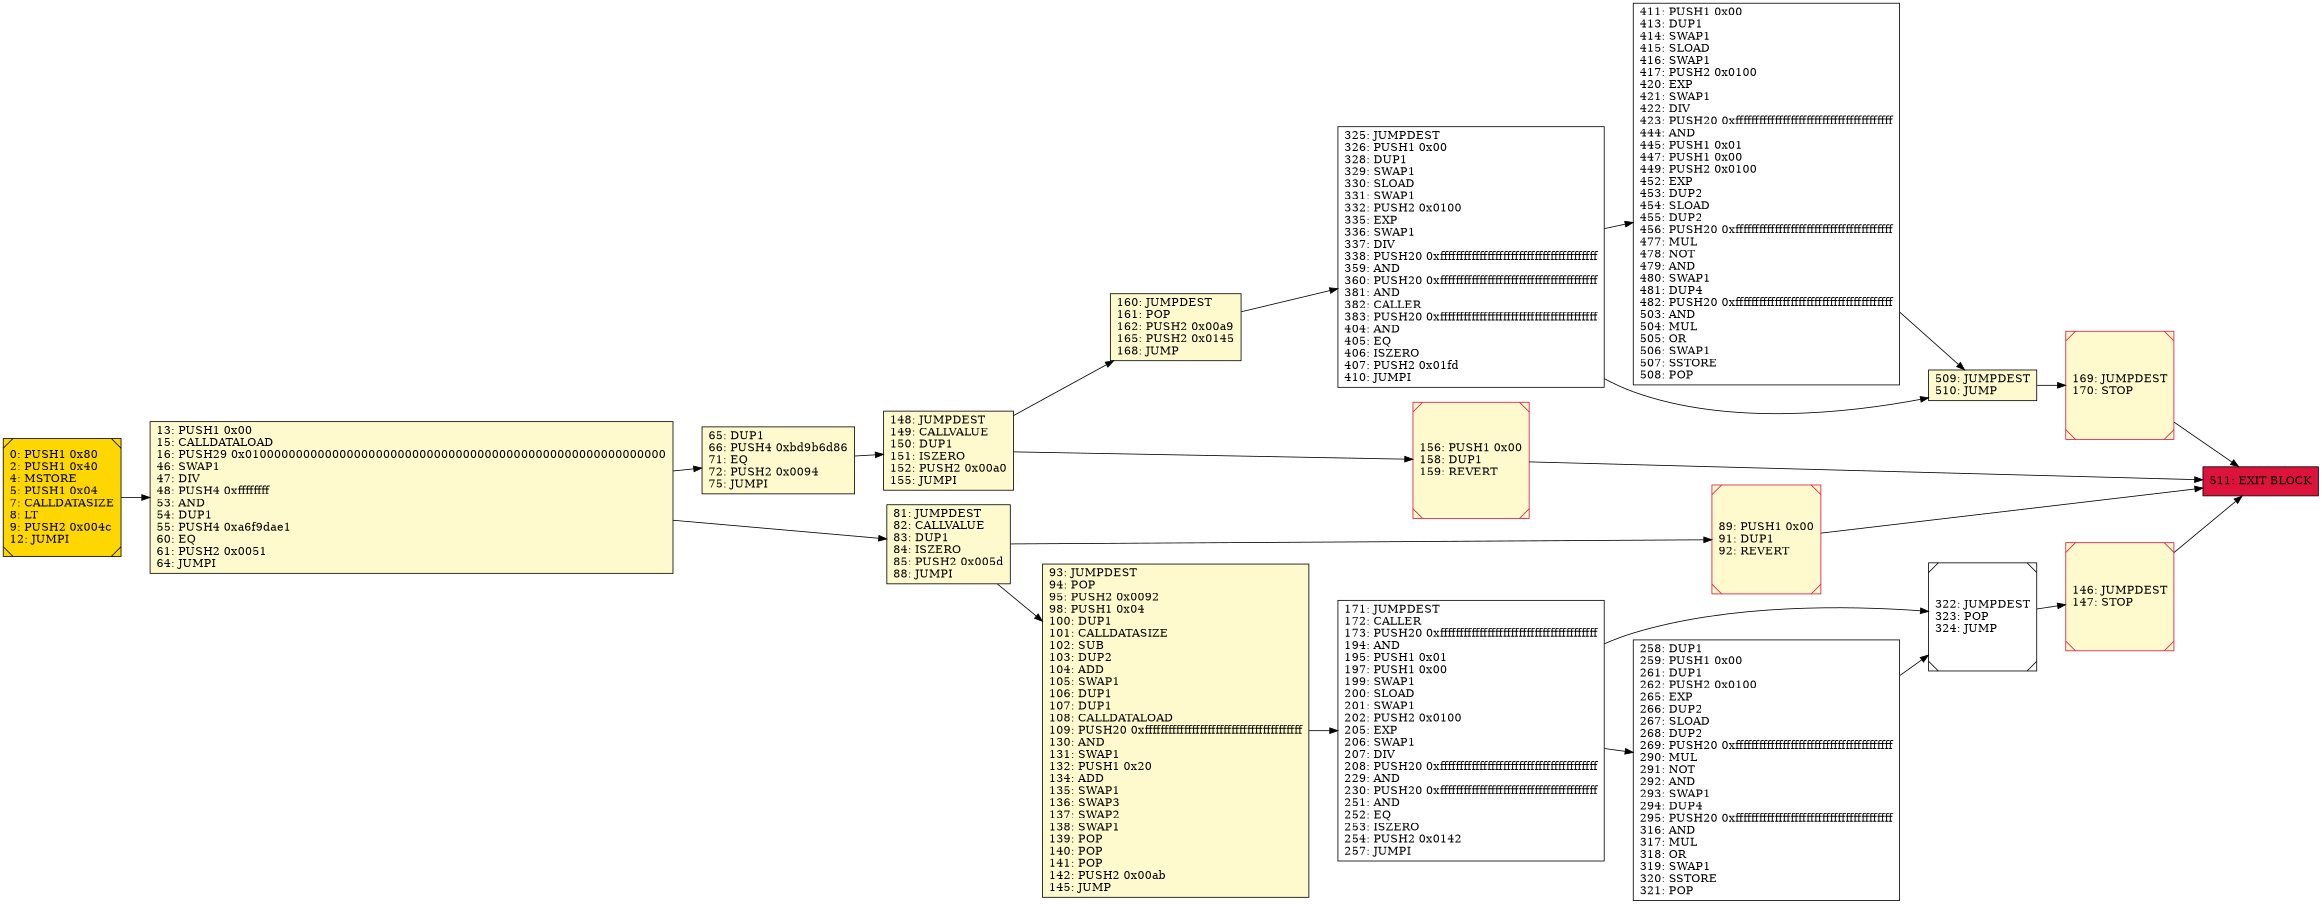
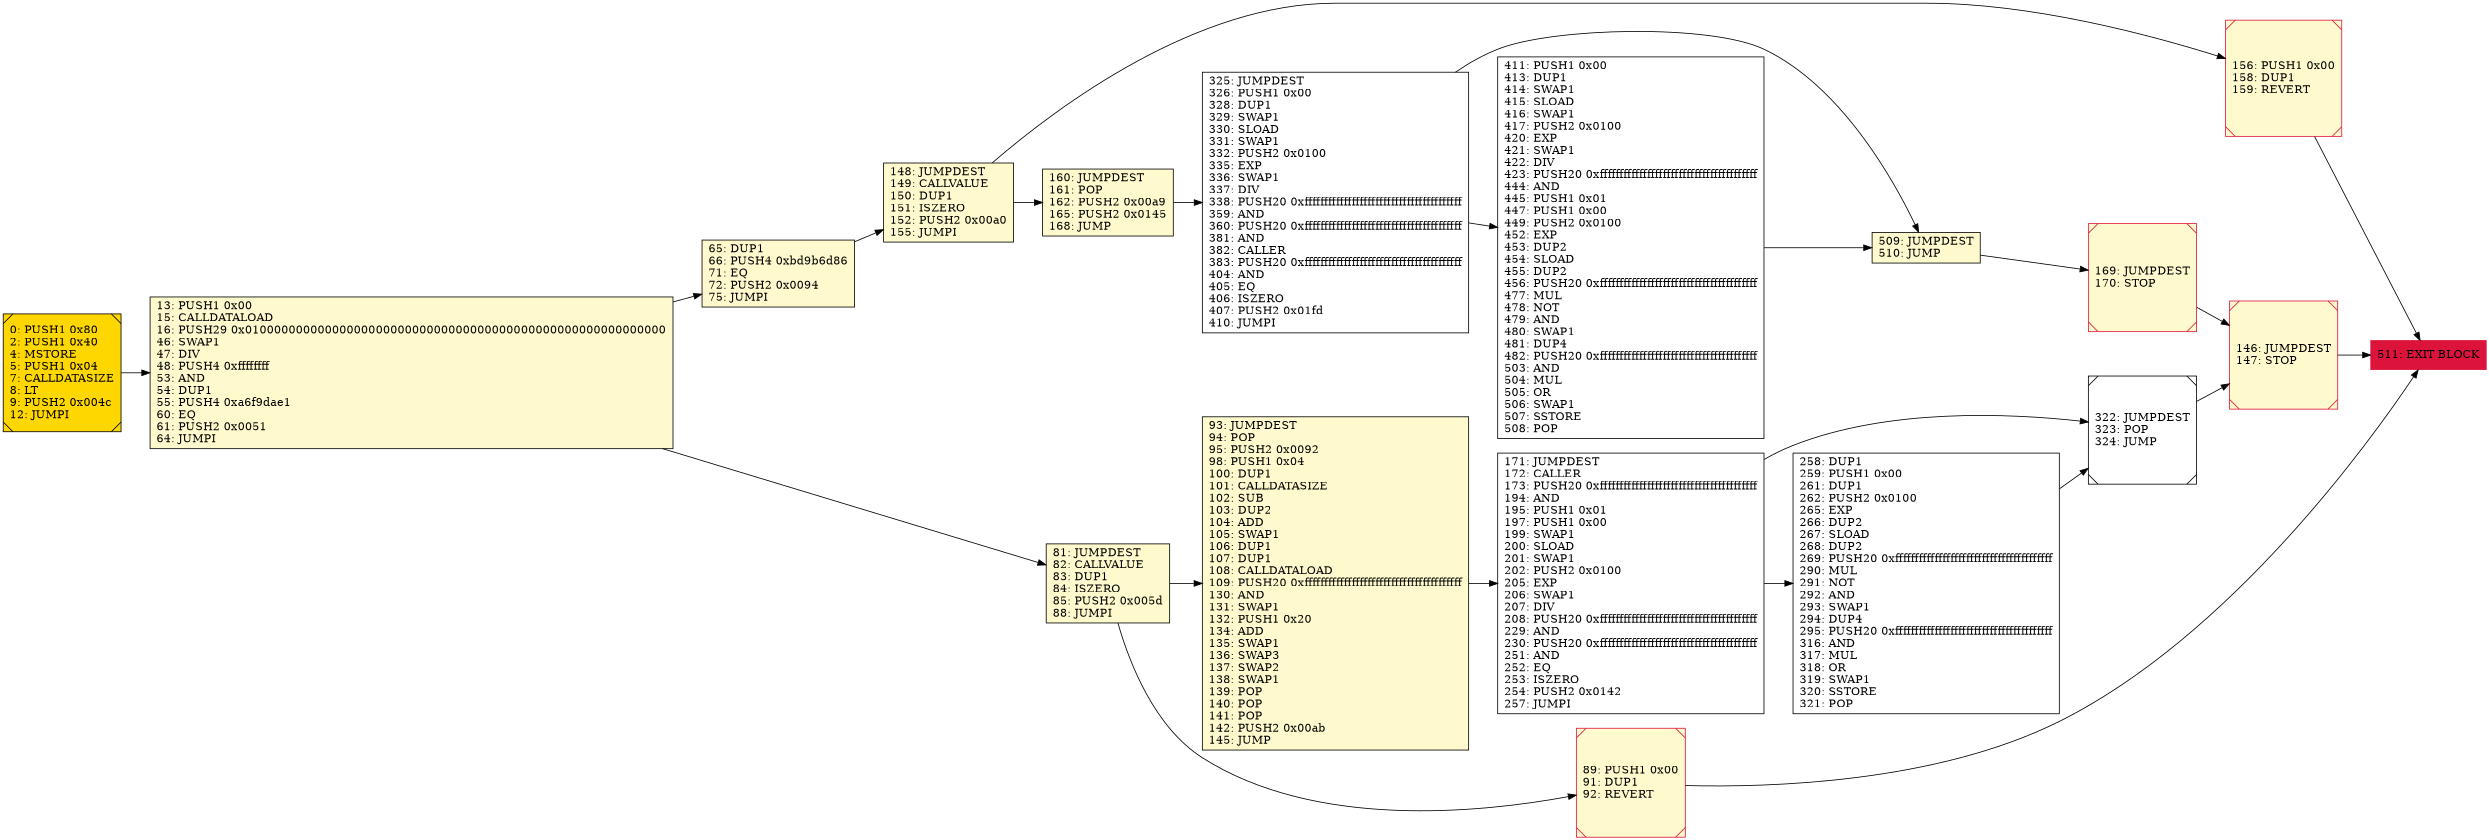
edge "169: JUMPDEST 170: STOP" -> "511: EXIT BLOCK": now "169: JUMPDEST 170: STOP" -> "146: JUMPDEST 147: STOP"
node "511: EXIT BLOCK": color black -> crimson
